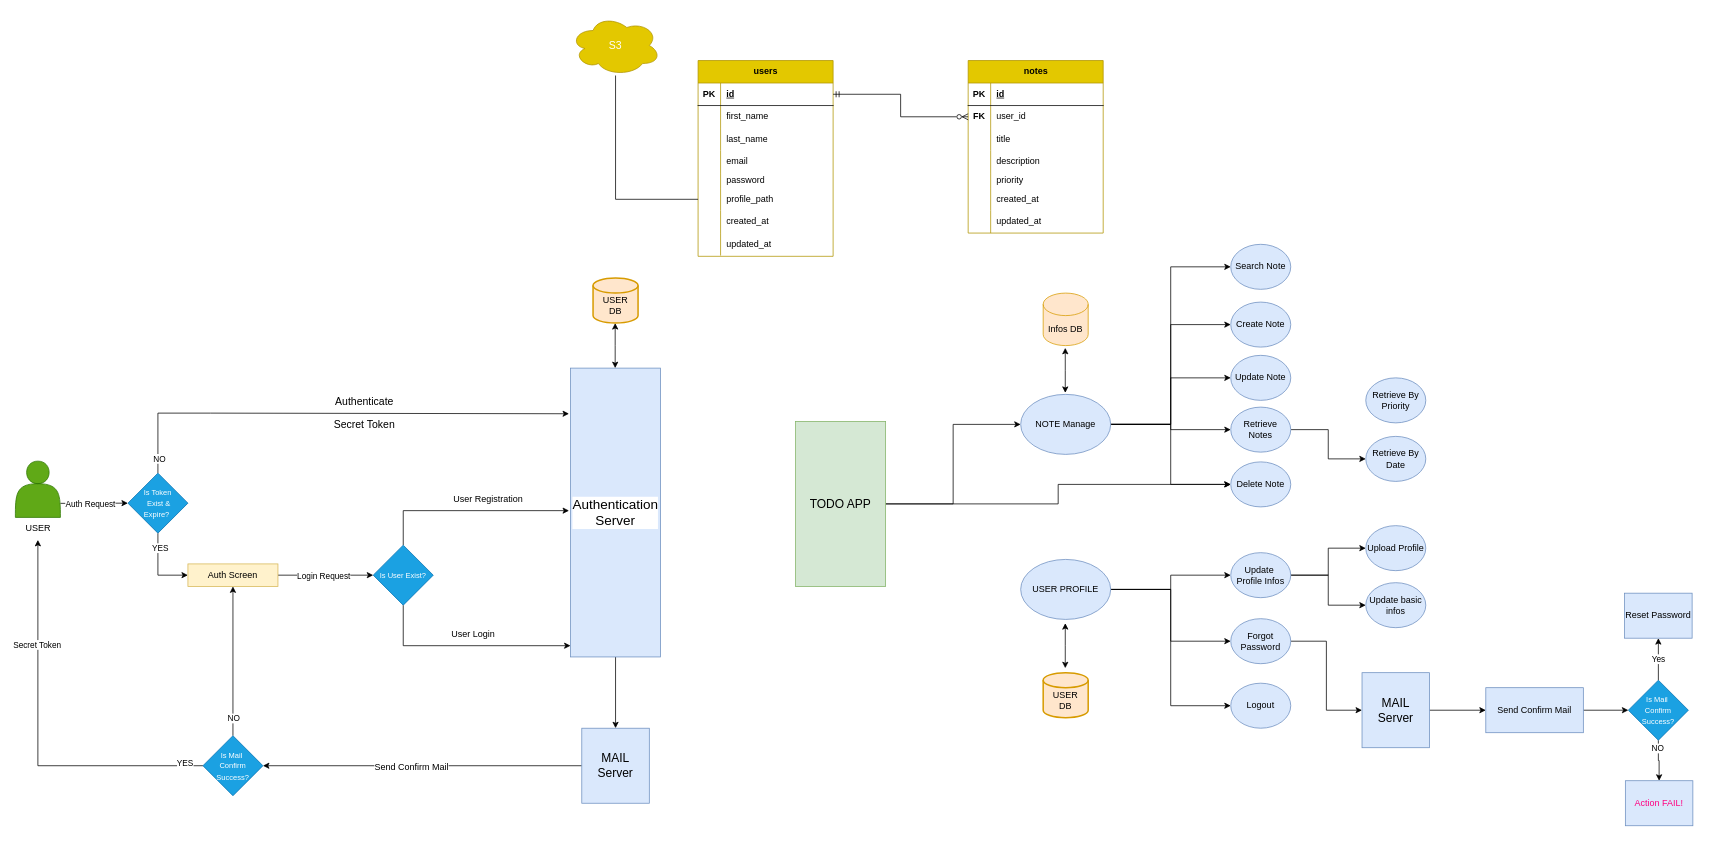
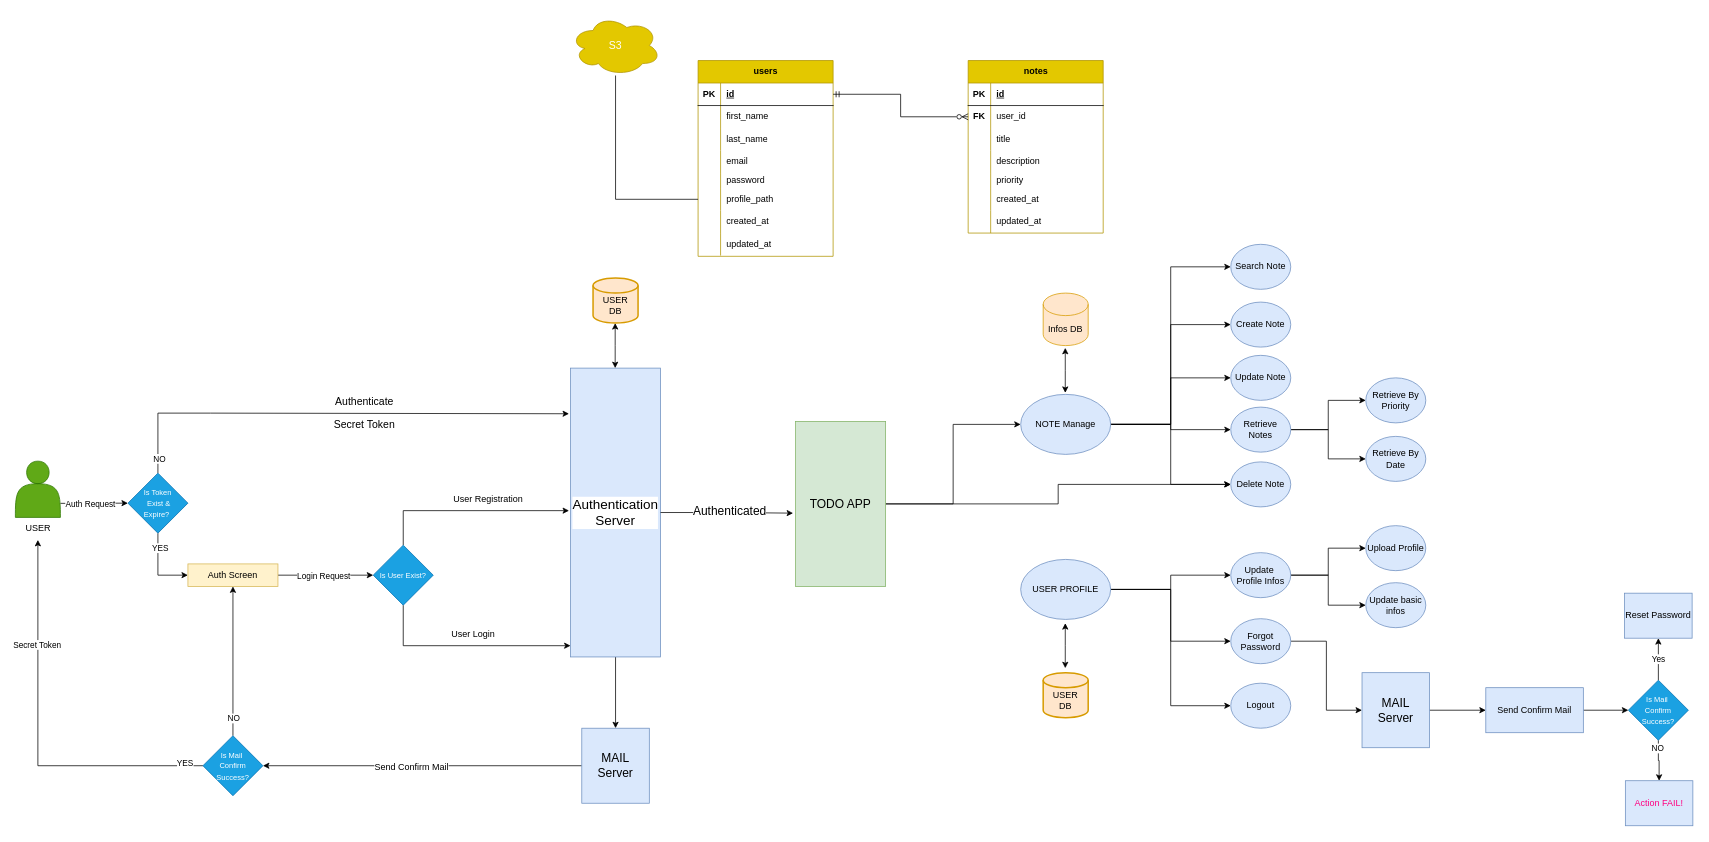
edge "Retrieve Notes" -> "Retrieve By Priority": added
edge "Authentication Server" -> "TODO APP": added, label "Authenticated"
